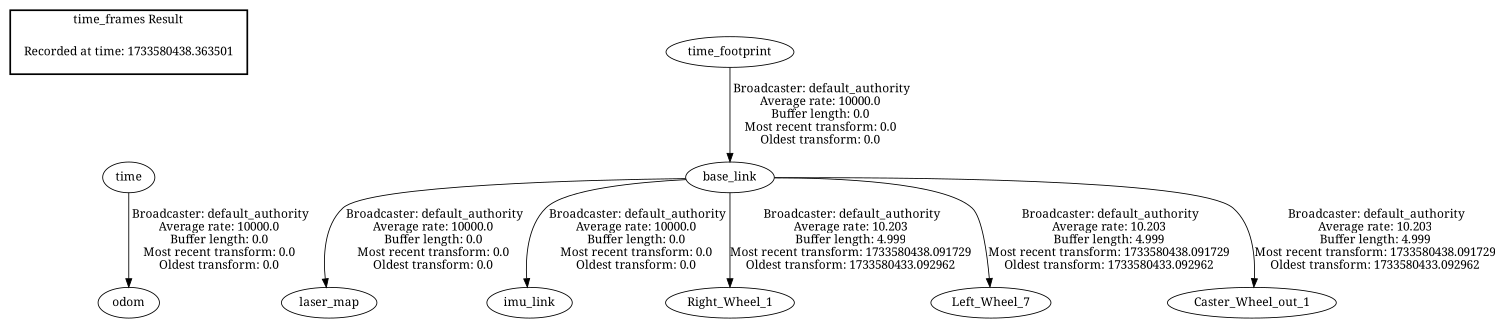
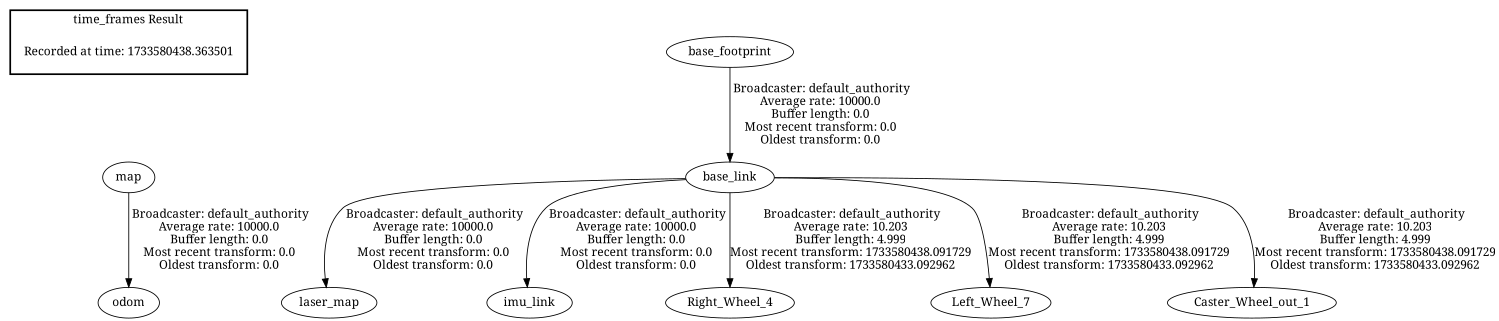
node "time_footprint": label "time_footprint" -> "base_footprint"
node "time": label "time" -> "map"
node "Right_Wheel_1": label "Right_Wheel_1" -> "Right_Wheel_4"
